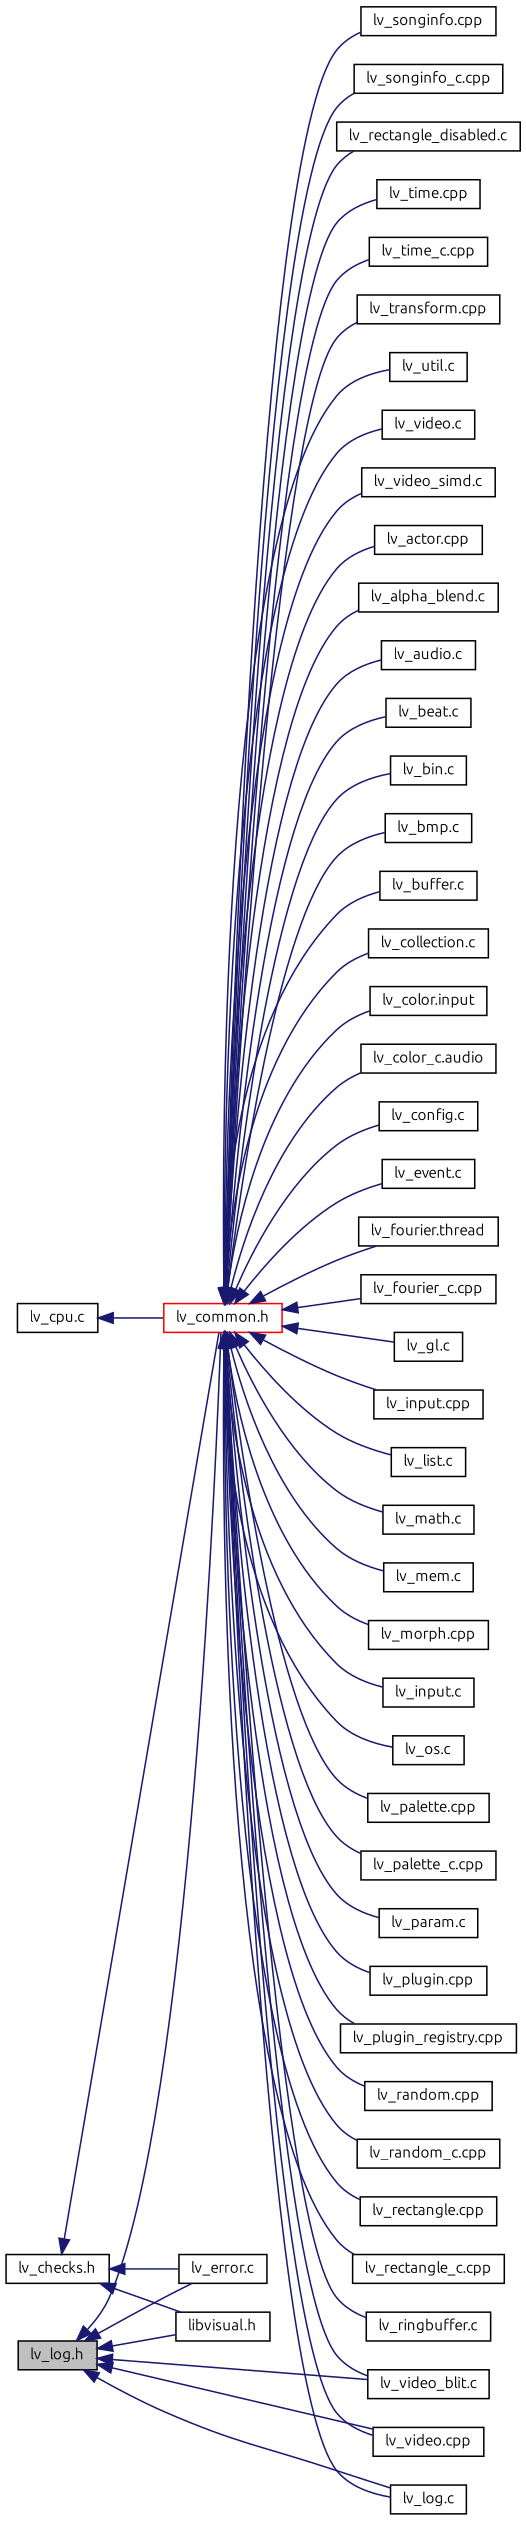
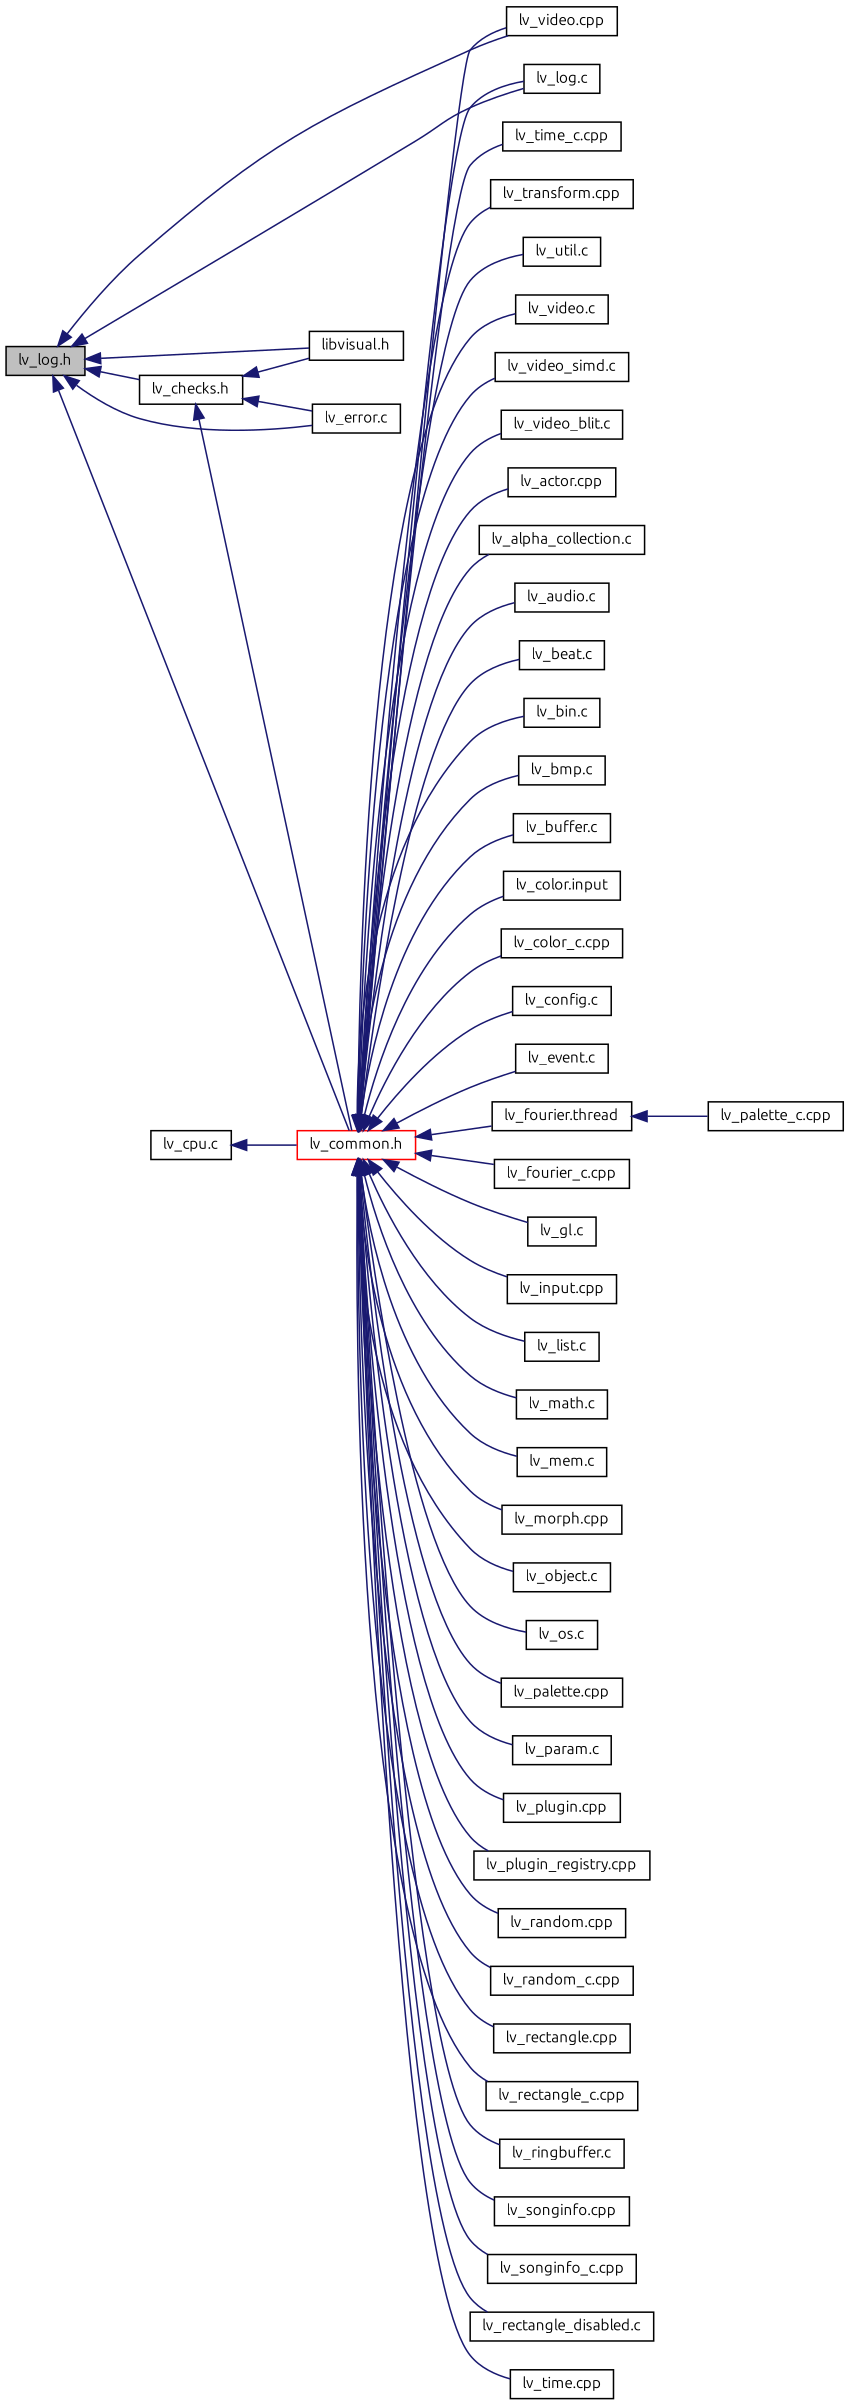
node "lv_alpha_blend.c": label "lv_alpha_blend.c" -> "lv_alpha_collection.c"
node "lv_collection.c": removed
node "lv_color_c.audio": label "lv_color_c.audio" -> "lv_color_c.cpp"
edge "lv_palette_c.cpp" -> "lv_common.h": now "lv_palette_c.cpp" -> "lv_fourier.thread"
node "lv_input.c": label "lv_input.c" -> "lv_object.c"
edge "lv_video_blit.c" -> "lv_log.h": now "lv_checks.h" -> "lv_log.h"
